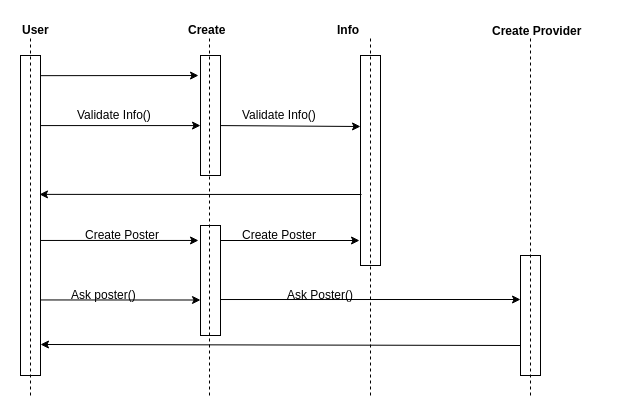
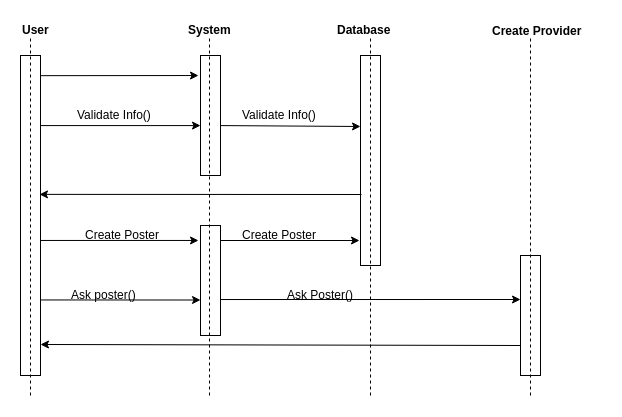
node "Create": label "Create" -> "System"
node "Info": label "Info" -> "Database"
